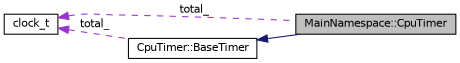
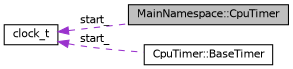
edge "MainNamespace::CpuTimer" -> "clock_t": label " total_" -> " start_"
edge "CpuTimer::BaseTimer" -> "clock_t": label " total_" -> " start_"
edge "MainNamespace::CpuTimer" -> "CpuTimer::BaseTimer": removed
